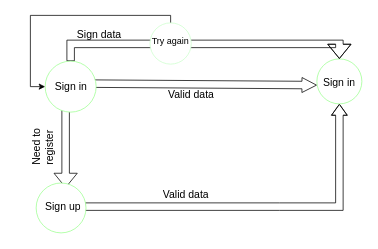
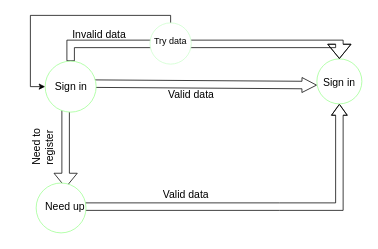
node "Sign data": label "Sign data" -> "Invalid data"
node "Try again": label "Try again" -> "Try data"
node "Sign up": label "Sign up" -> "Need up"
